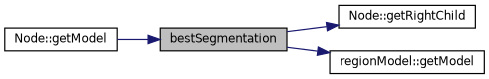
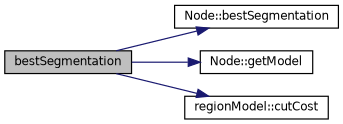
node "Node::getRightChild": label "Node::getRightChild" -> "Node::bestSegmentation"
edge "Node::getModel" -> "bestSegmentation": reversed
node "regionModel::getModel": label "regionModel::getModel" -> "regionModel::cutCost"
